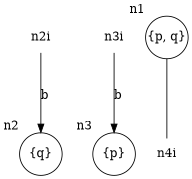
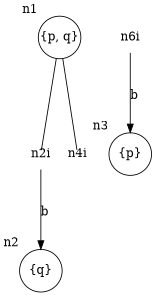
node "n3i": label "n3i" -> "n6i"
edge "{p, q} n1" -> "n2i": added
